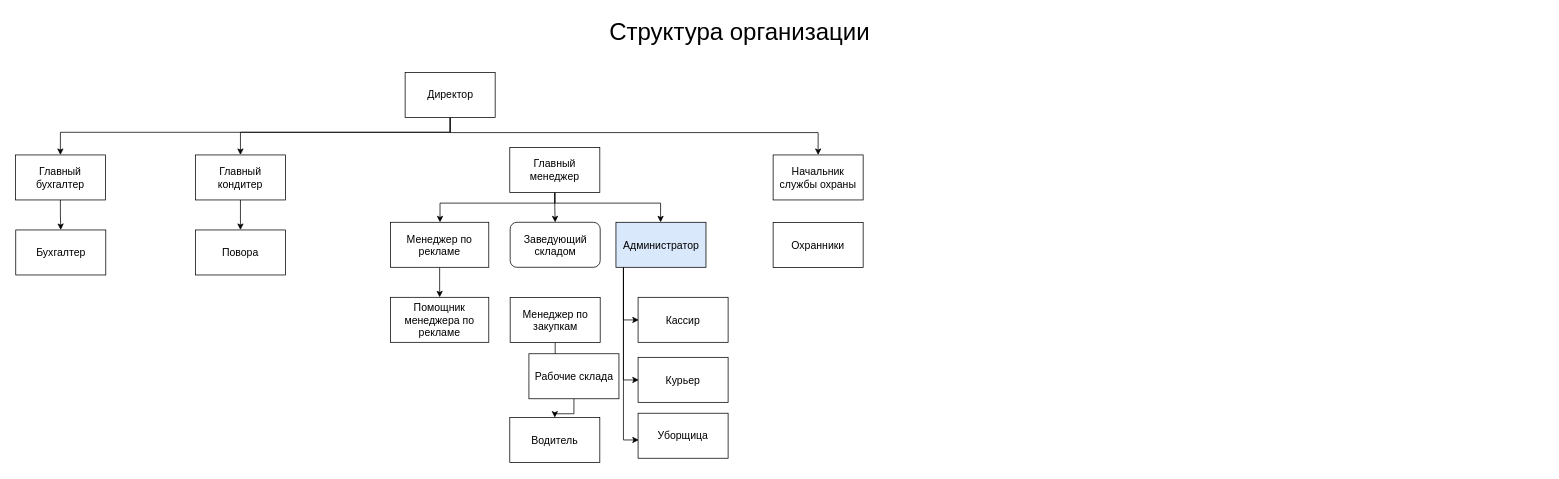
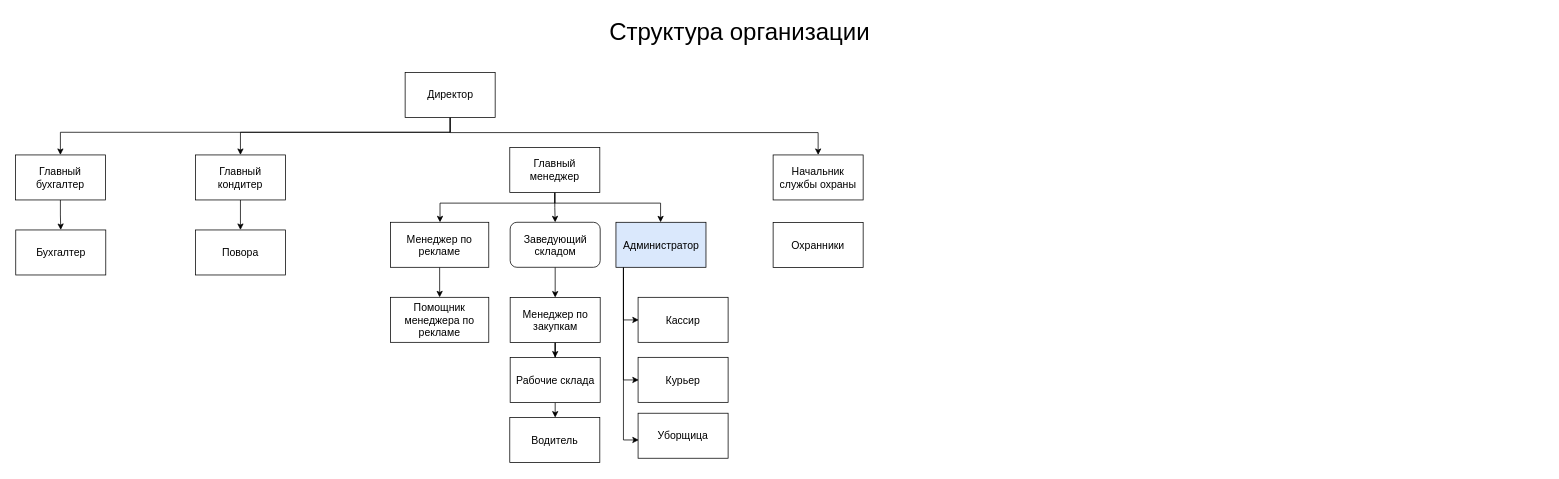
edge "Заведующий складом" -> "Менеджер по закупкам": added
node "Рабочие склада": moved (574, 376) -> (555, 380)
